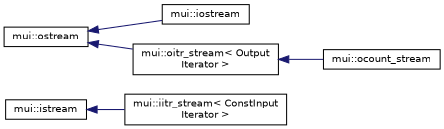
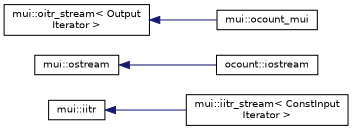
node "mui::iostream": label "mui::iostream" -> "ocount::iostream"
edge "mui::oitr_stream< Output Iterator >" -> "mui::ostream": removed
node "mui::ocount_stream": label "mui::ocount_stream" -> "mui::ocount_mui"
node "mui::istream": label "mui::istream" -> "mui::iitr"
